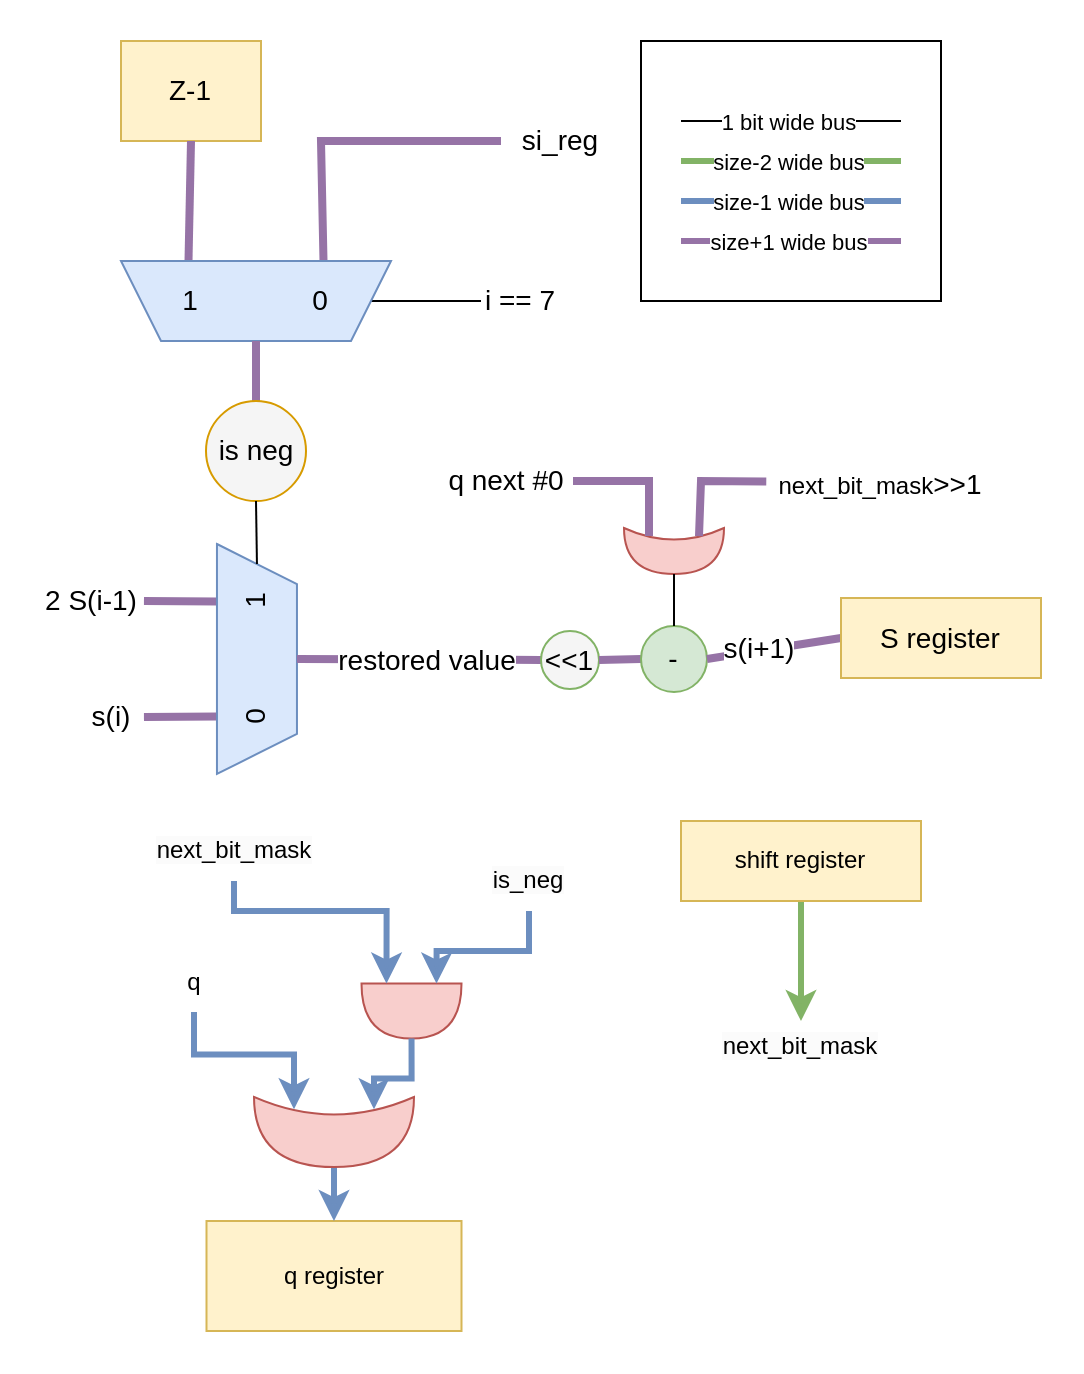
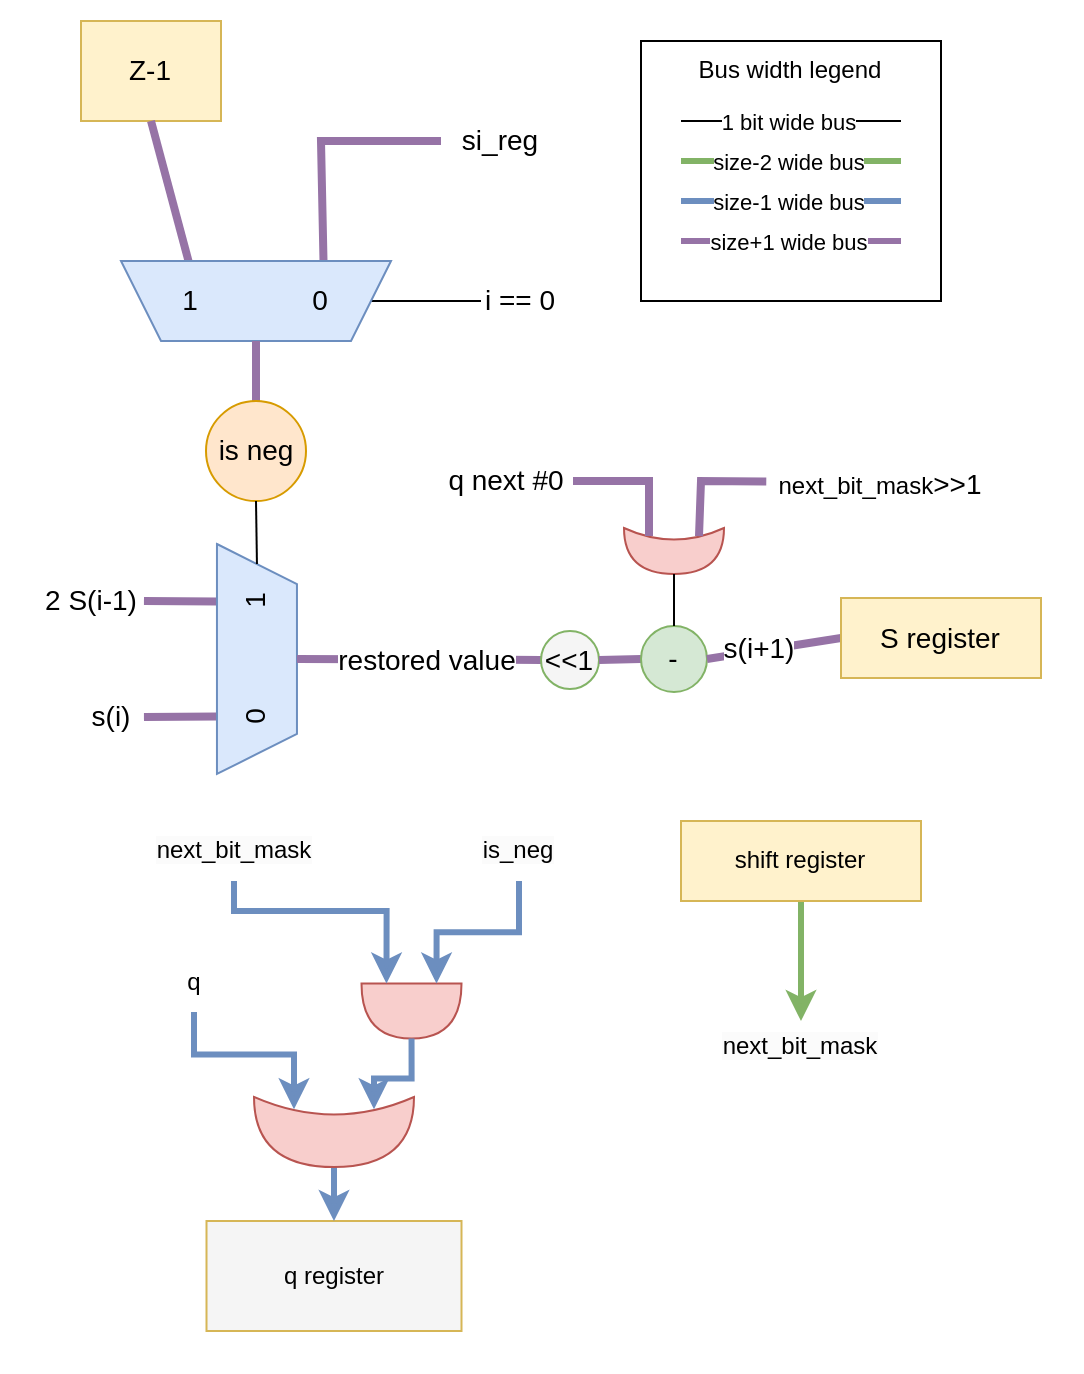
node "Bus width legend": added
node "Z-1": moved (191, 91) -> (151, 71)
node "si_reg": moved (561, 141) -> (501, 141)
node "i == 7": label "i == 7" -> "i == 0"
node "is neg": fillcolor #f5f5f5 -> #ffe6cc
node "is_neg": moved (529, 881) -> (519, 851)
node "q register": fillcolor #fff2cc -> #f5f5f5
